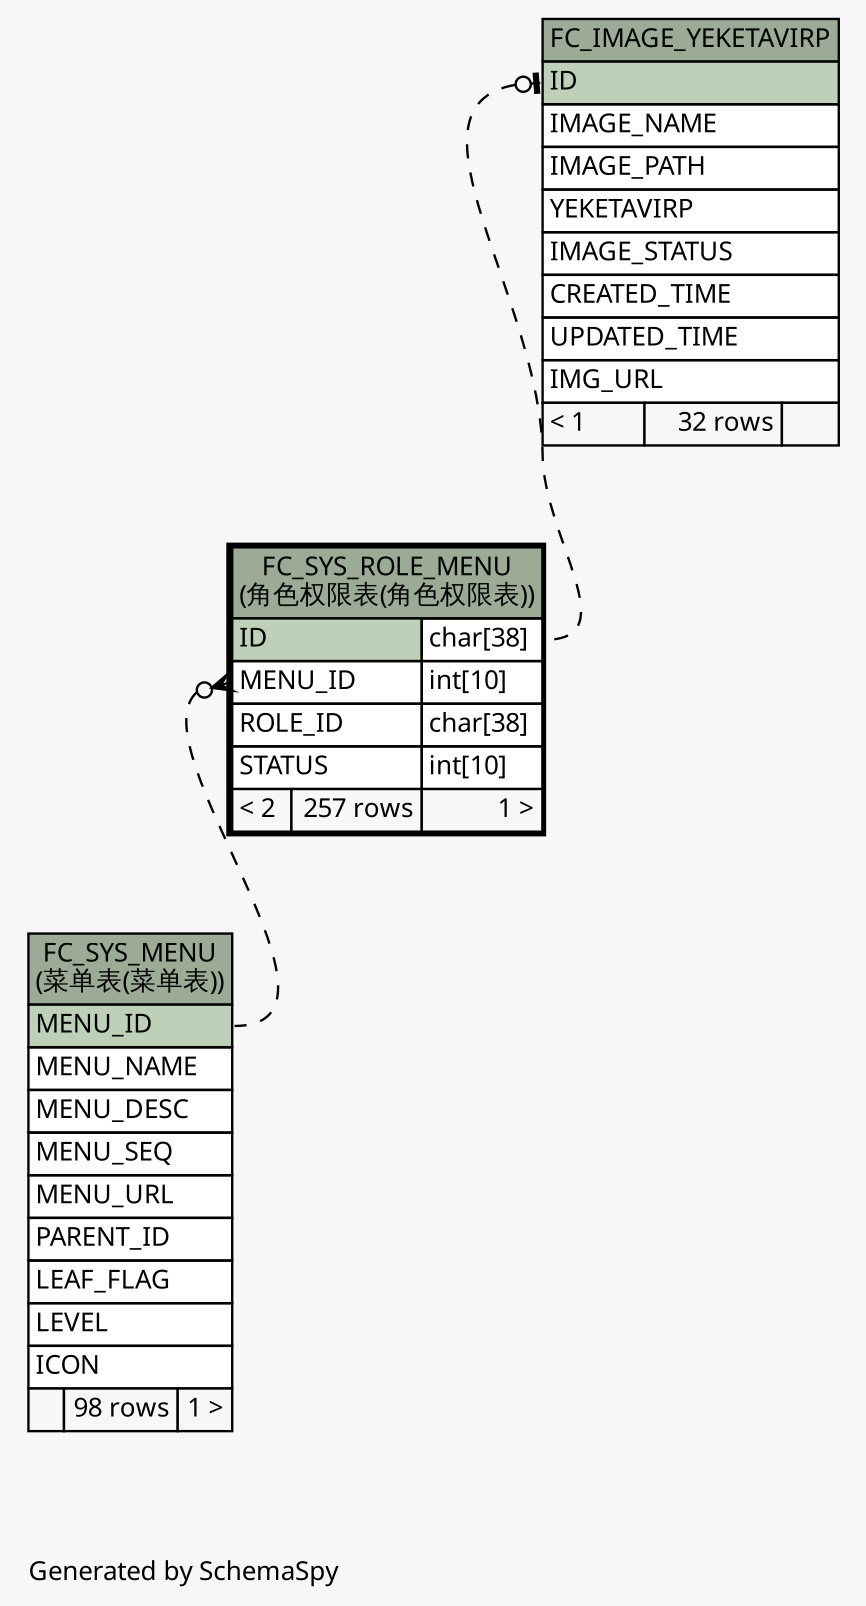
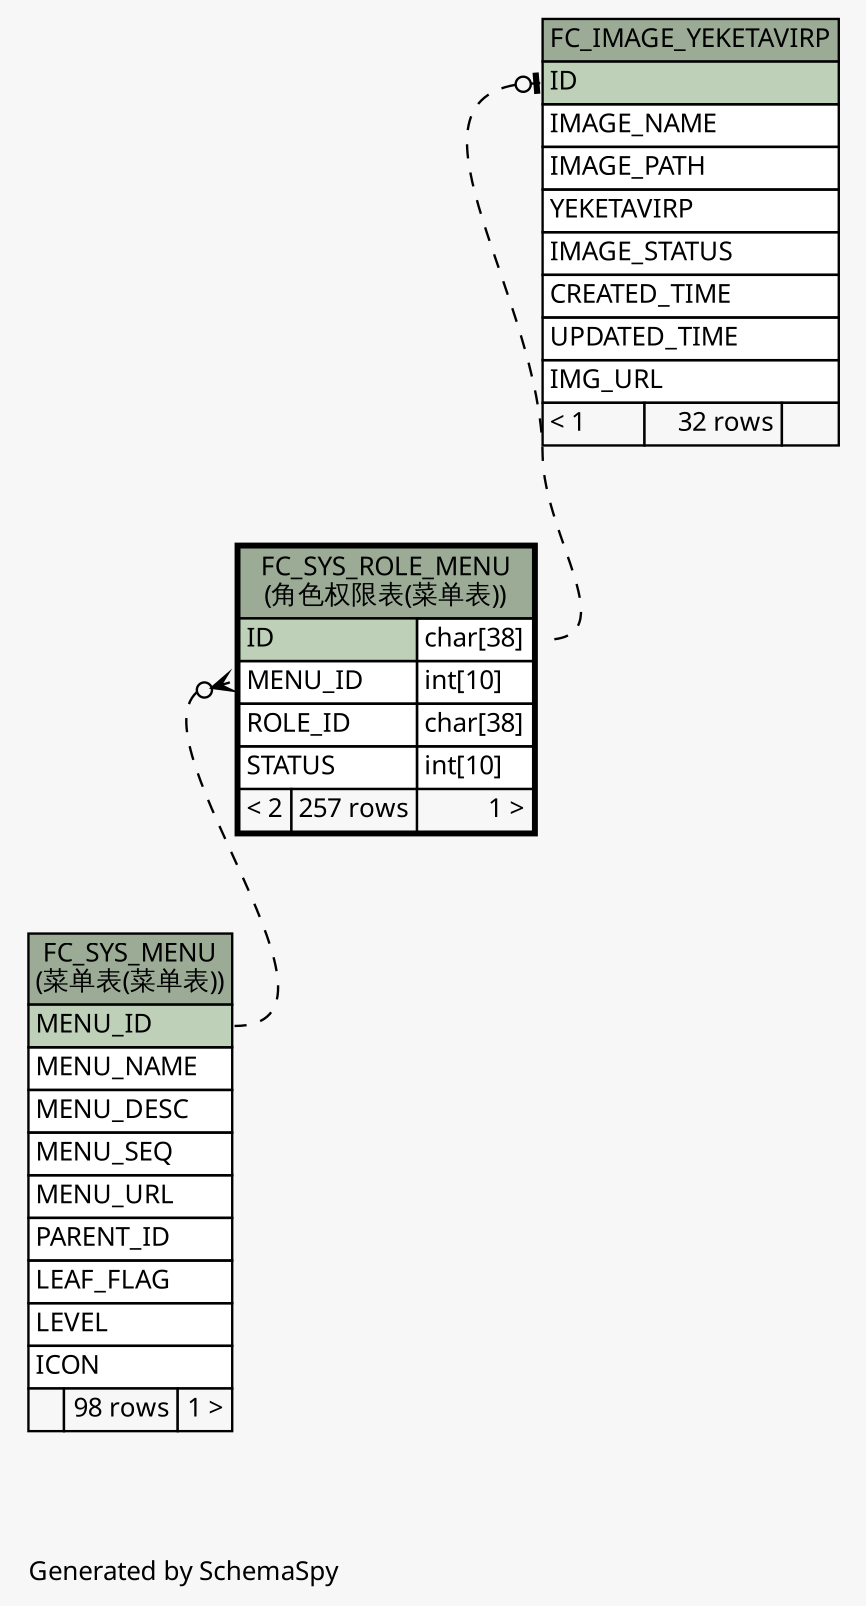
node "FC_SYS_ROLE_MENU": text "(角色权限表(角色权限表))" -> "(角色权限表(菜单表))"
